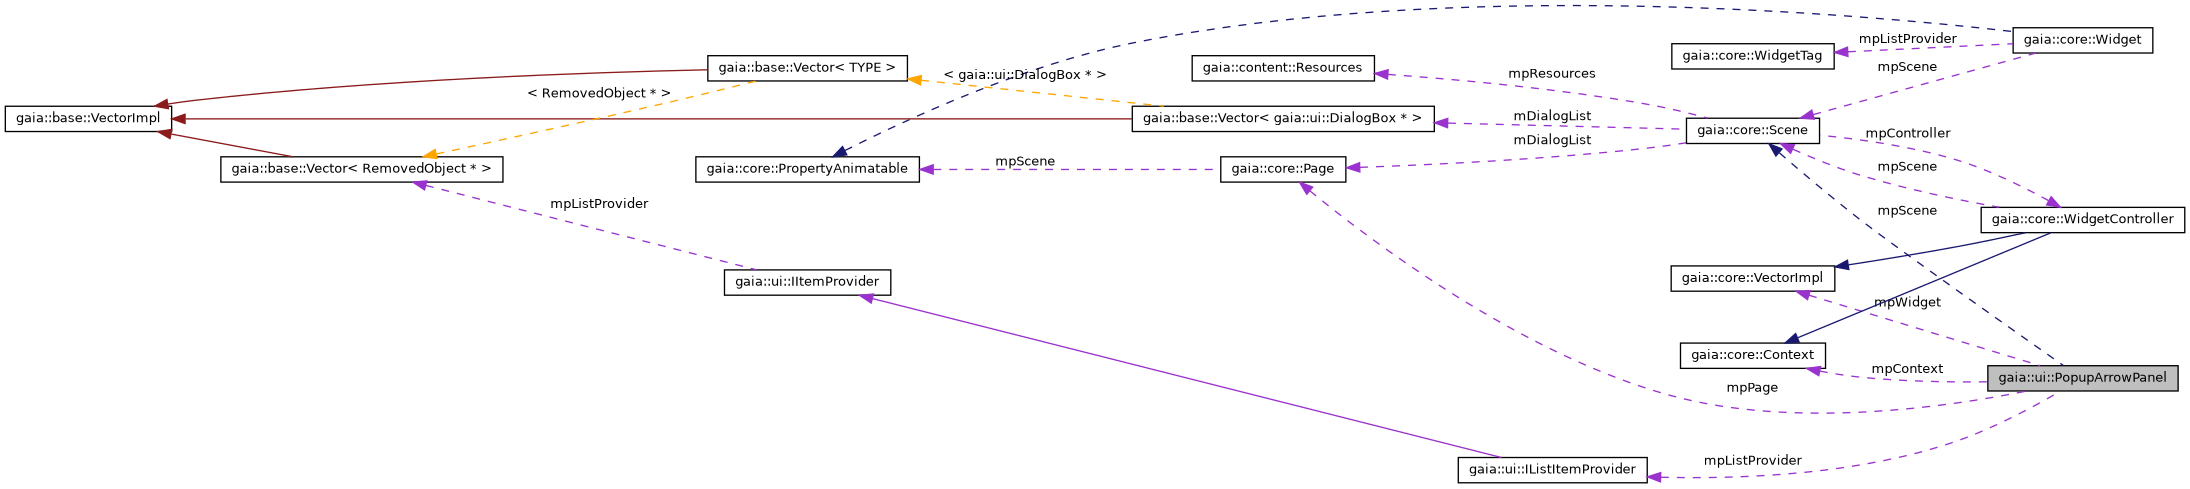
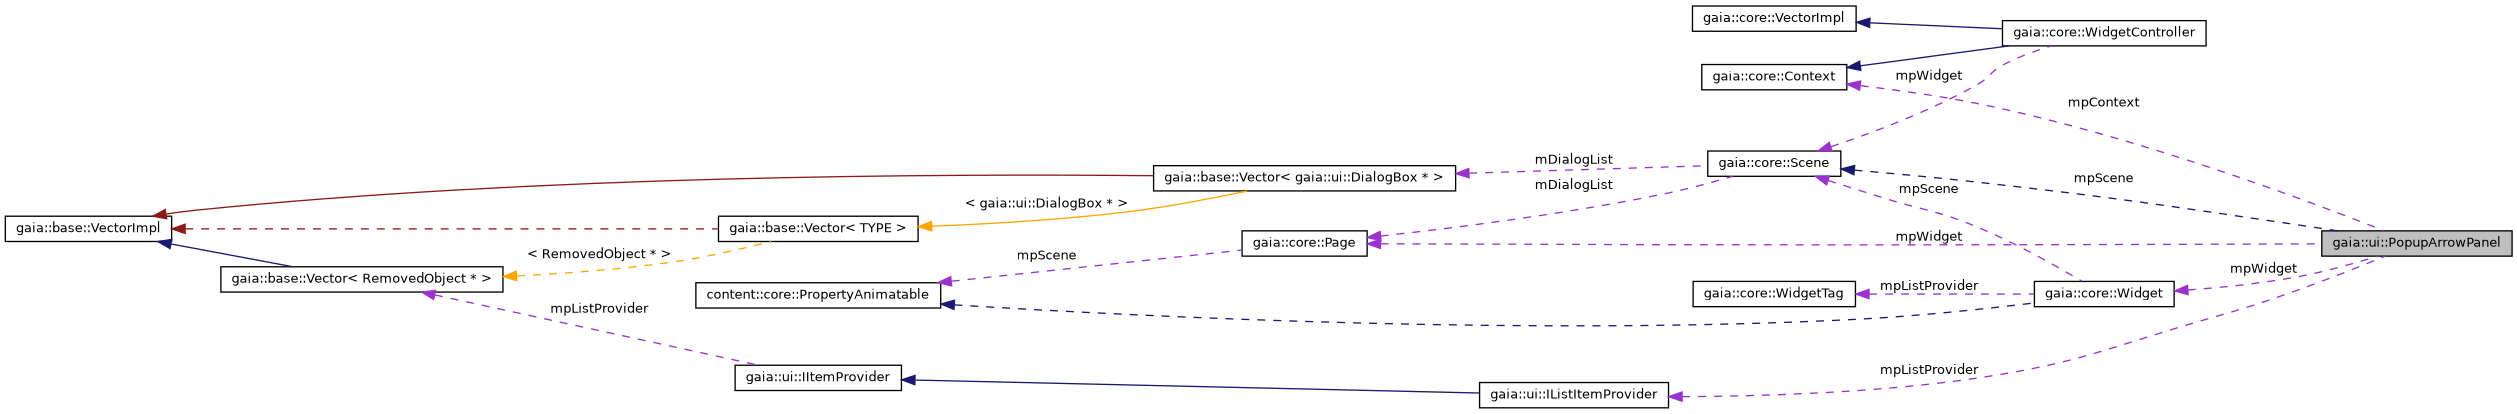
node "gaia::content::Resources": removed
edge "gaia::base::Vector< TYPE >" -> "gaia::base::VectorImpl": style solid -> dashed
edge "gaia::base::Vector< gaia::ui::DialogBox * >" -> "gaia::base::Vector< TYPE >": style dashed -> solid
edge "gaia::base::Vector< RemovedObject * >" -> "gaia::base::VectorImpl": color firebrick4 -> midnightblue
edge "gaia::core::Scene" -> "gaia::core::WidgetController": removed, label "mpController"
edge "gaia::core::WidgetController" -> "gaia::core::Scene": label "mpScene" -> "mpWidget"
node "gaia::core::PropertyAnimatable": label "gaia::core::PropertyAnimatable" -> "content::core::PropertyAnimatable"
edge "gaia::ui::PopupArrowPanel" -> "gaia::core::VectorImpl": now "gaia::ui::PopupArrowPanel" -> "gaia::core::Widget"
edge "gaia::ui::IListItemProvider" -> "gaia::ui::IItemProvider": color darkorchid3 -> midnightblue
edge "gaia::ui::PopupArrowPanel" -> "gaia::core::Page": label "mpPage" -> "mpWidget"
